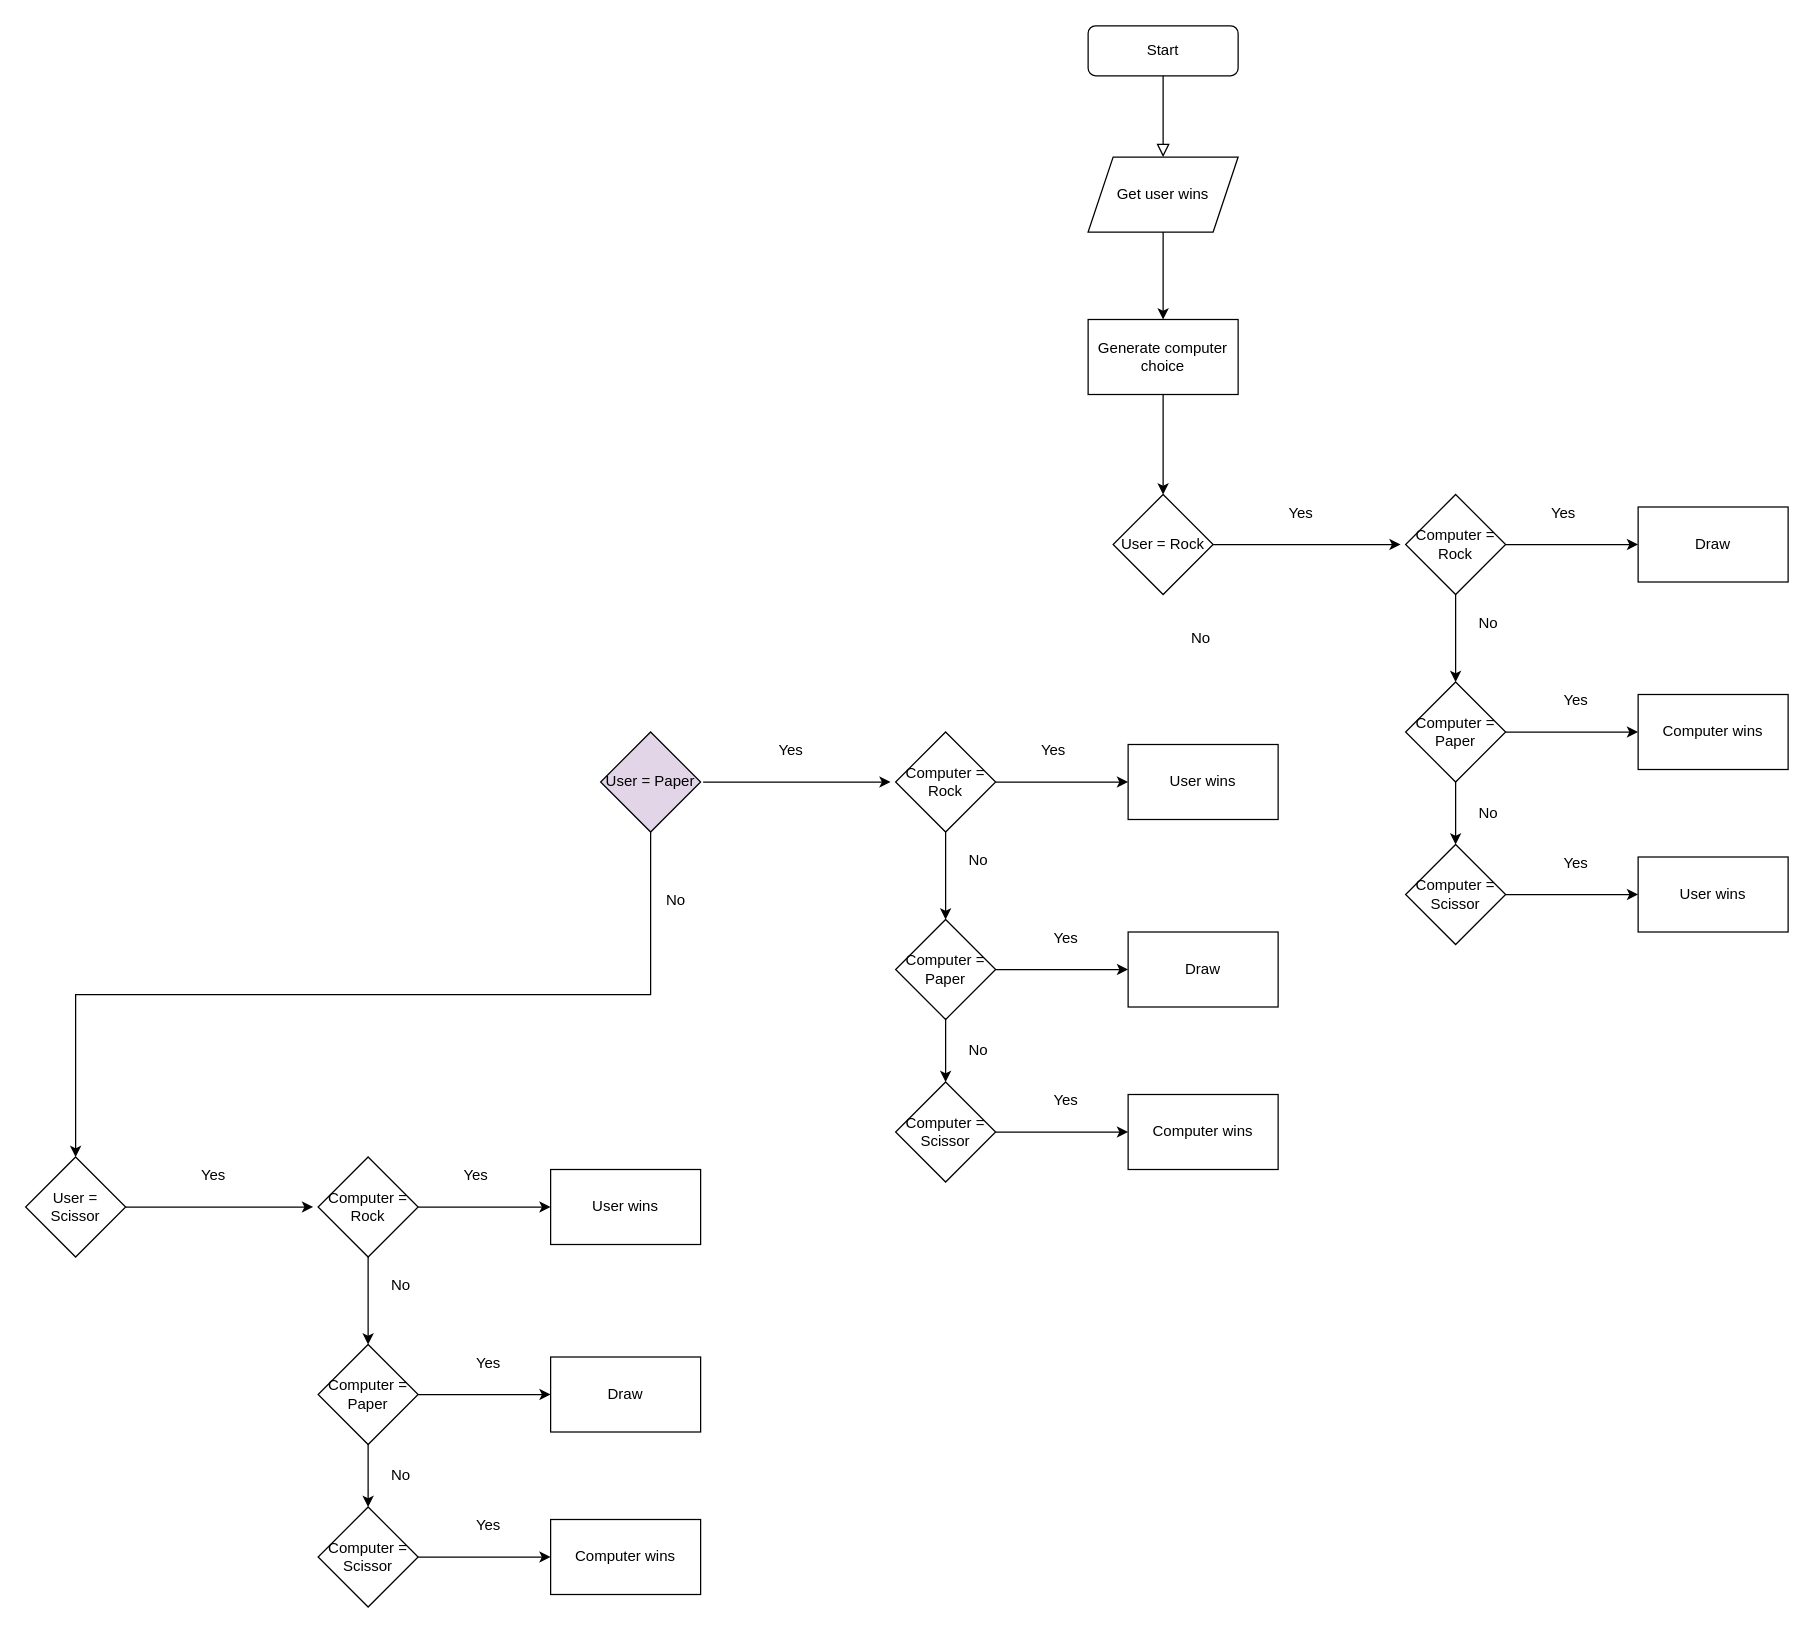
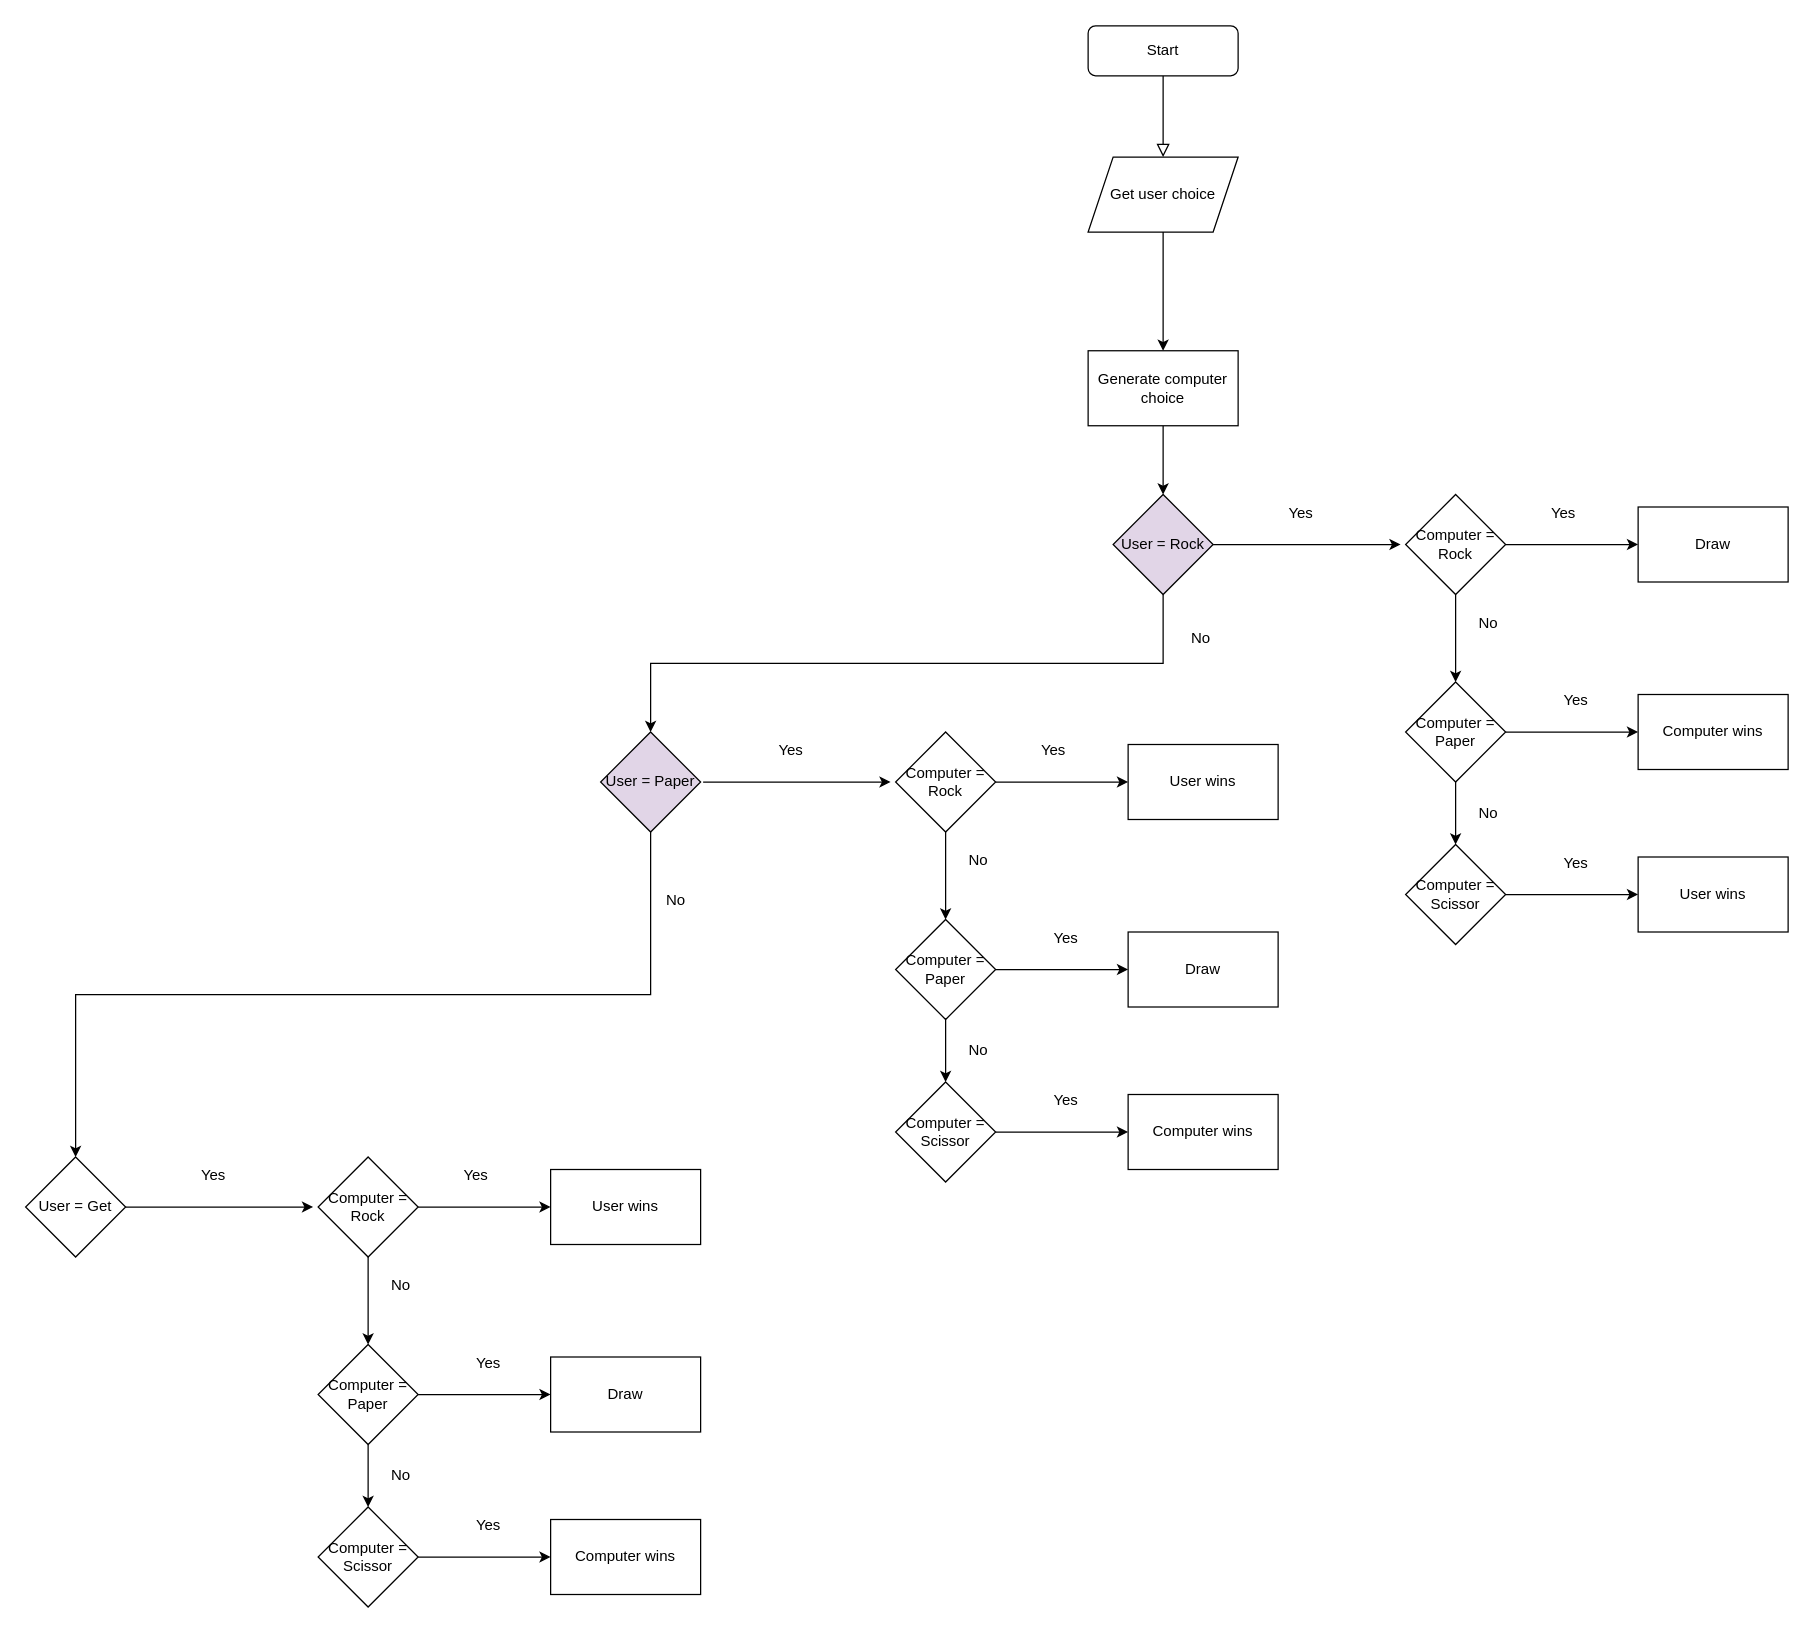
node "Get user wins": label "Get user wins" -> "Get user choice"
node "Generate computer choice": moved (1163, 357) -> (1163, 388)
node "User = Rock": fillcolor #ffffff -> #e1d5e7
edge "User = Rock" -> "User = Paper": added
node "User = Scissor": label "User = Scissor" -> "User = Get"
